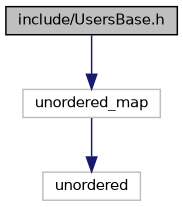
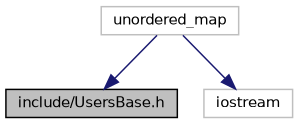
edge "include/UsersBase.h" -> "unordered_map": reversed
node "unordered": label "unordered" -> "iostream"
